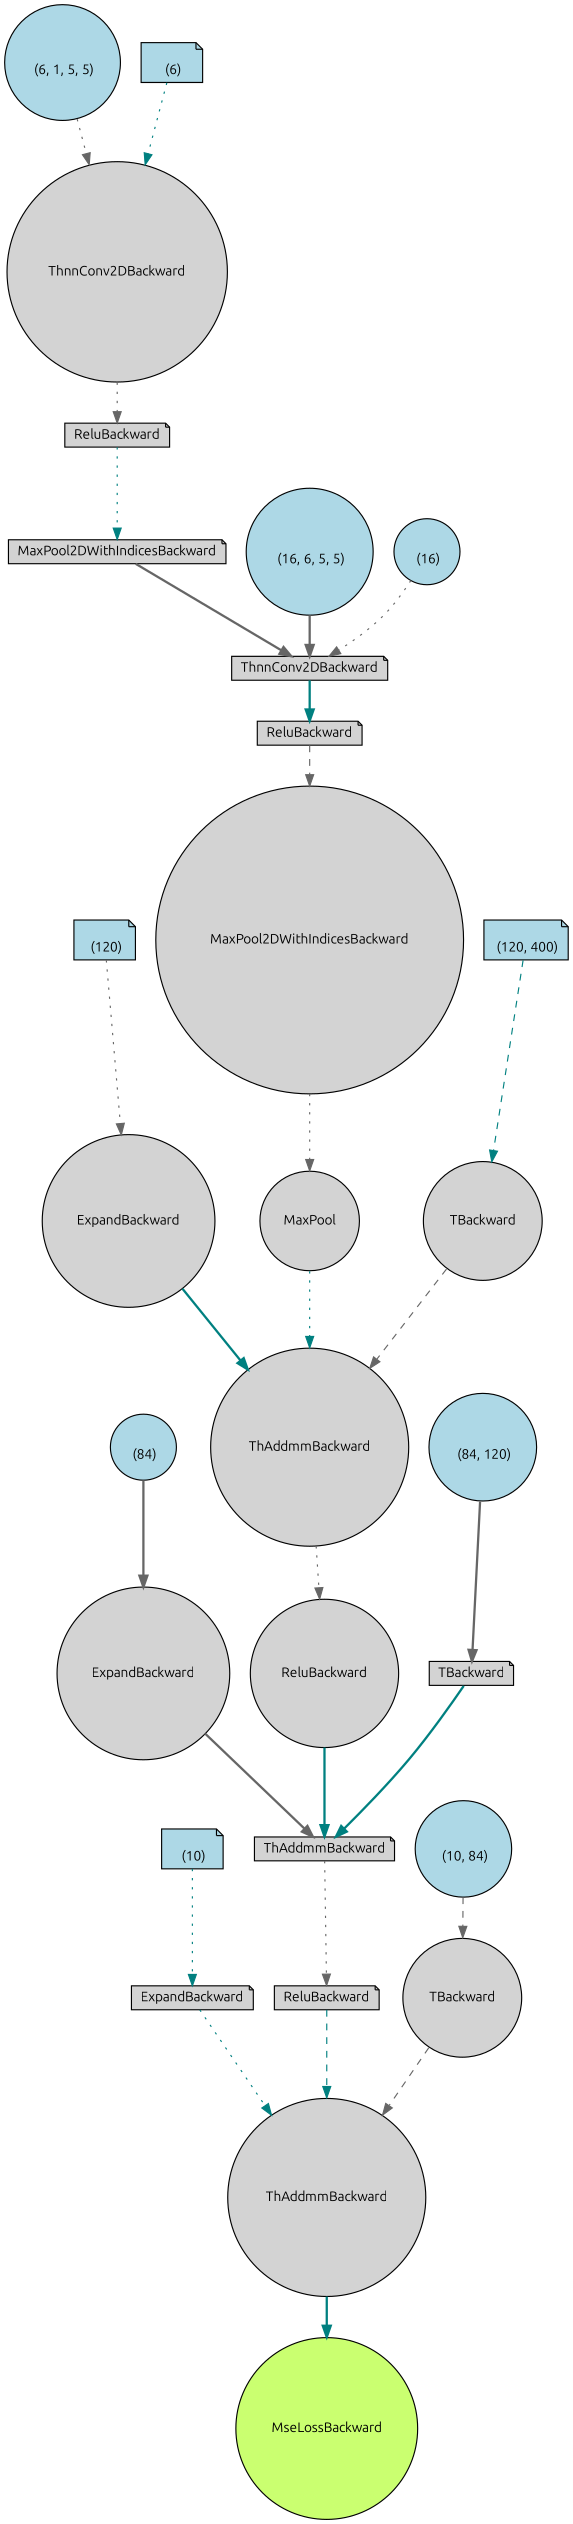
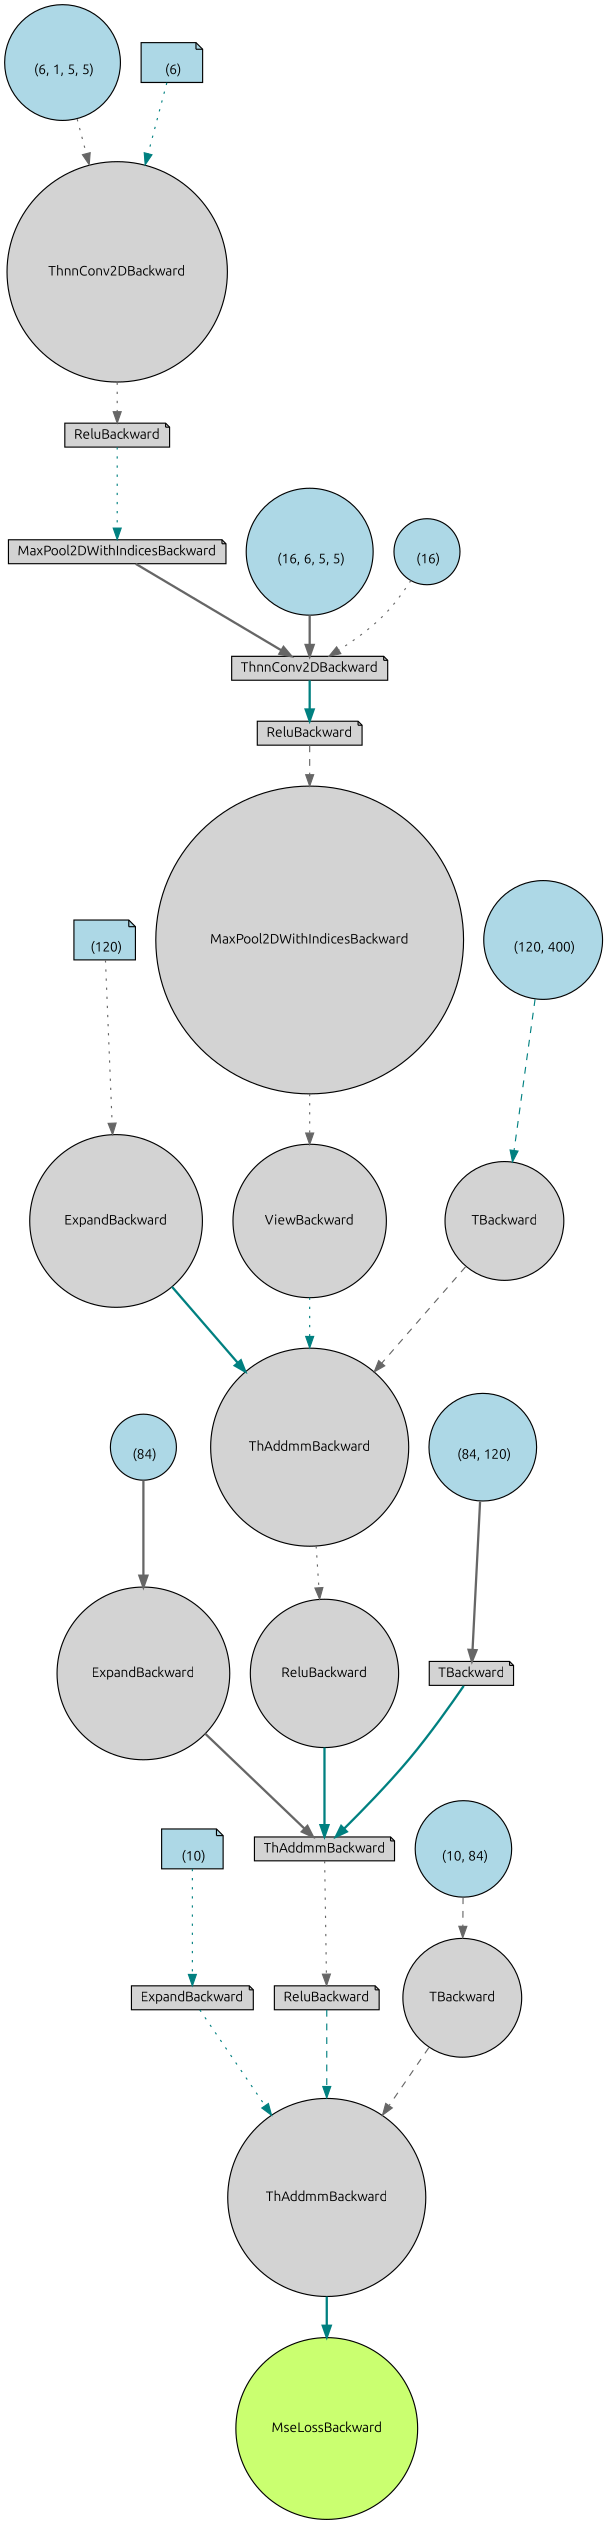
node "(120, 400)": shape note -> circle
node "MaxPool": label "MaxPool" -> "ViewBackward"
